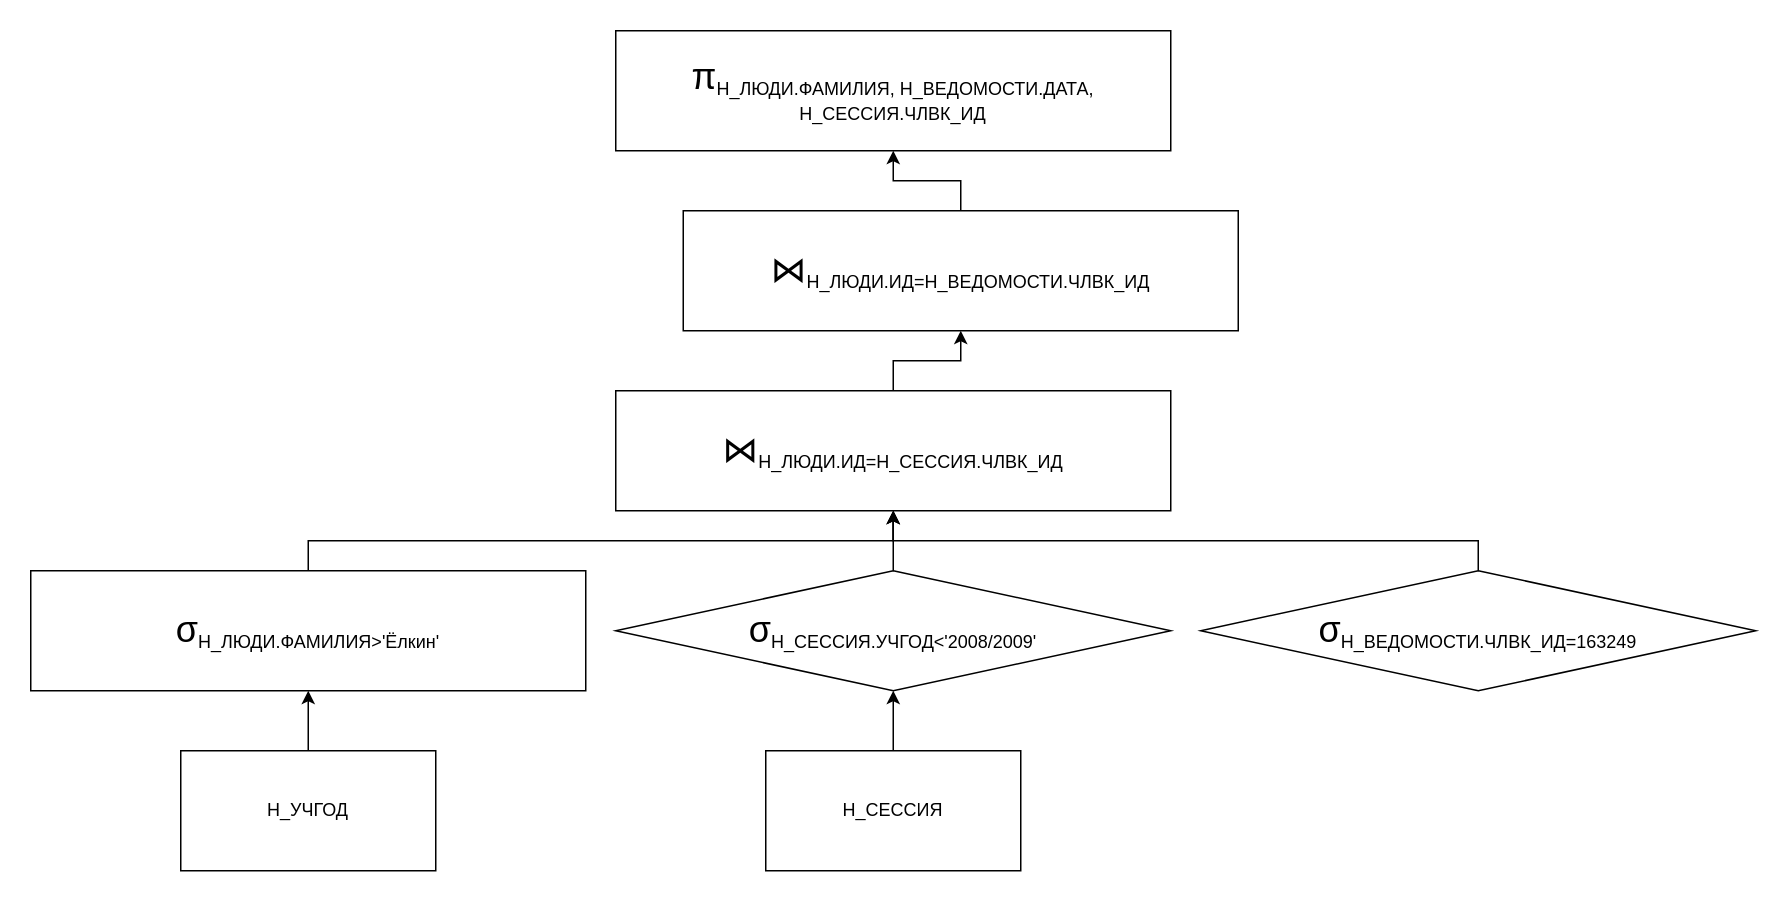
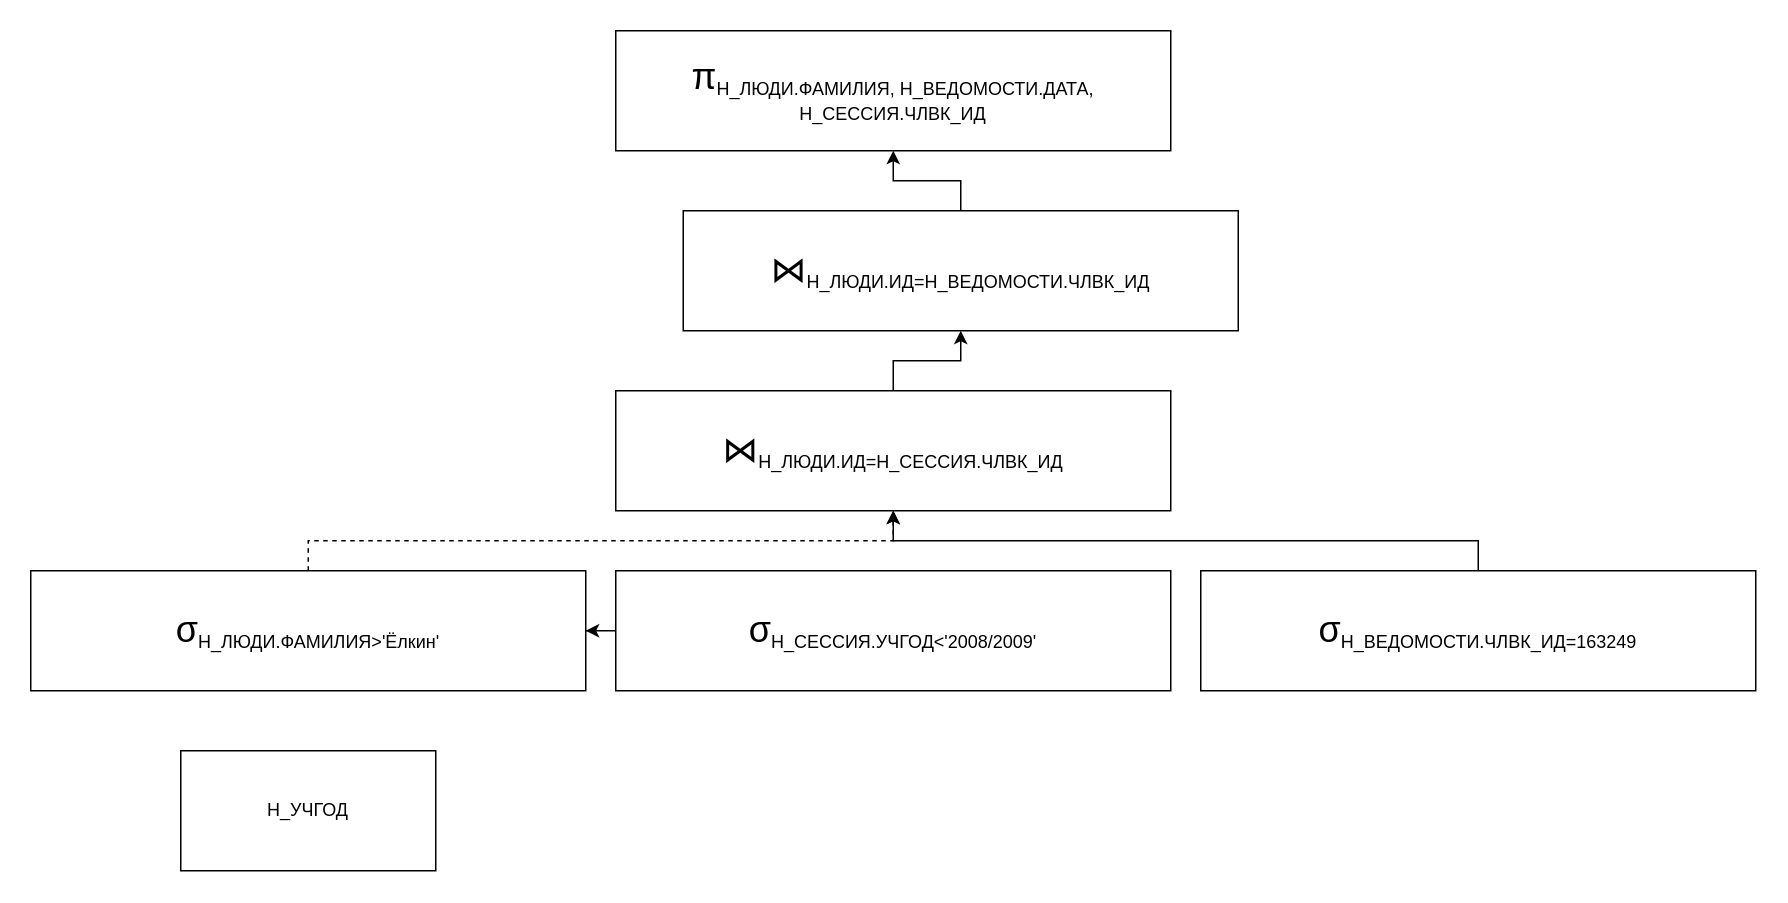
edge "σН_ЛЮДИ.ФАМИЛИЯ>'Ёлкин'" -> "⋈Н_ЛЮДИ.ИД=Н_СЕССИЯ.ЧЛВК_ИД": style solid -> dashed
edge "σН_СЕССИЯ.УЧГОД<'2008/2009'" -> "⋈Н_ЛЮДИ.ИД=Н_СЕССИЯ.ЧЛВК_ИД": now "σН_СЕССИЯ.УЧГОД<'2008/2009'" -> "σН_ЛЮДИ.ФАМИЛИЯ>'Ёлкин'"
node "σН_СЕССИЯ.УЧГОД<'2008/2009'": shape diamond -> rectangle
node "σН_ВЕДОМОСТИ.ЧЛВК_ИД=163249": shape diamond -> rectangle
edge "Н_УЧГОД" -> "σН_ЛЮДИ.ФАМИЛИЯ>'Ёлкин'": removed
edge "Н_СЕССИЯ" -> "σН_СЕССИЯ.УЧГОД<'2008/2009'": removed
node "Н_СЕССИЯ": removed
